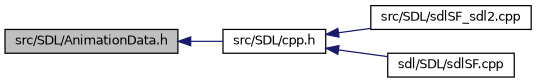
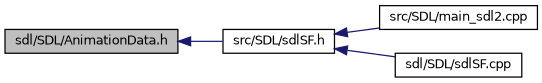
node "src/SDL/sdlSF_sdl2.cpp": label "src/SDL/sdlSF_sdl2.cpp" -> "src/SDL/main_sdl2.cpp"
node "src/SDL/AnimationData.h": label "src/SDL/AnimationData.h" -> "sdl/SDL/AnimationData.h"
node "src/SDL/cpp.h": label "src/SDL/cpp.h" -> "src/SDL/sdlSF.h"
